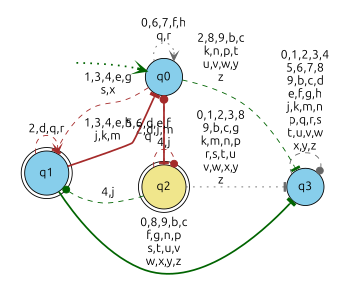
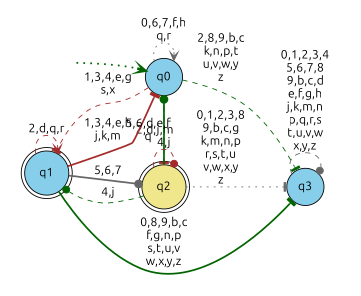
edge "q2" -> "q0": color brown -> darkgreen
edge "q1" -> "q2": added, label "5,6,7"
